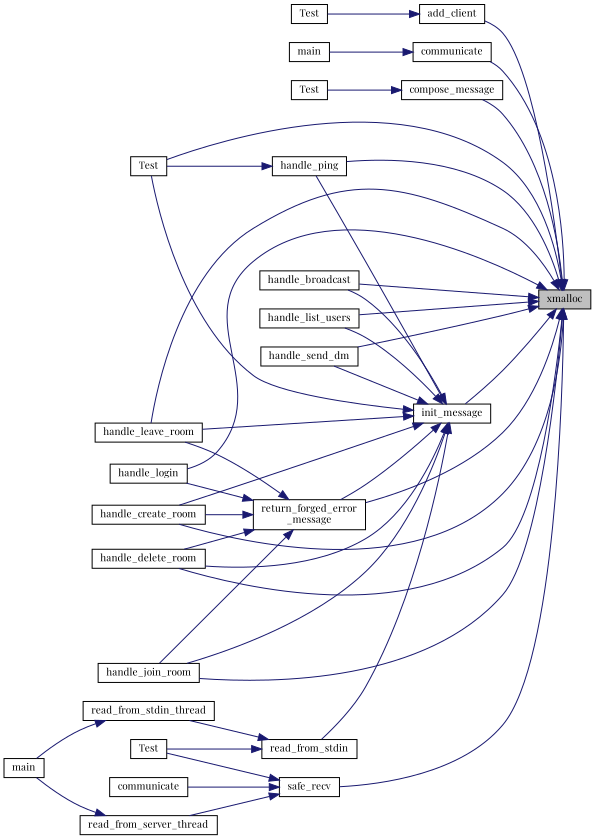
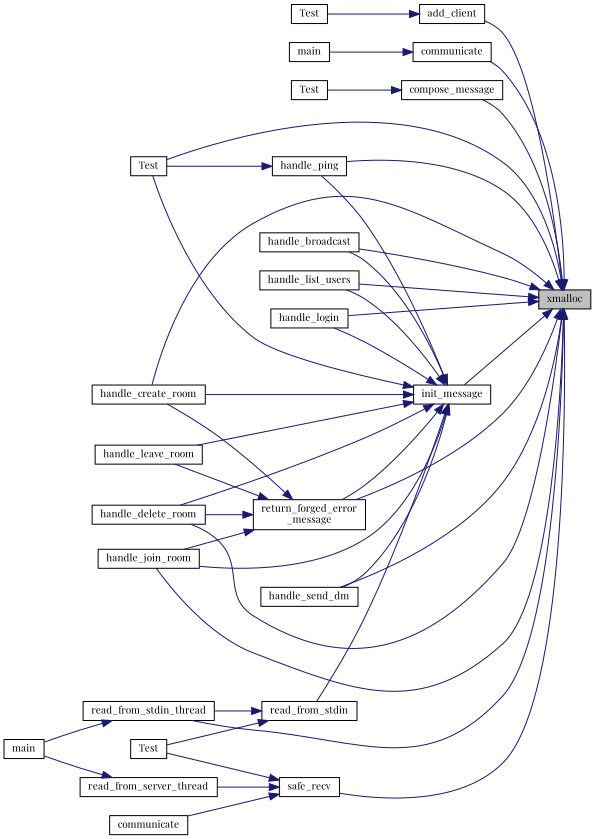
edge "handle_leave_room" -> "xmalloc": now "read_from_stdin_thread" -> "xmalloc"
edge "handle_login" -> "return_forged_error _message": now "handle_login" -> "init_message"
